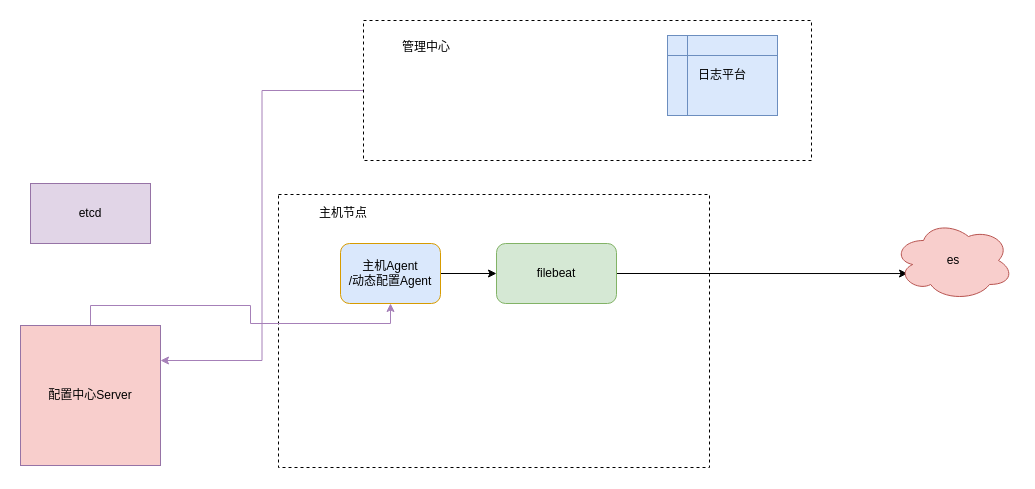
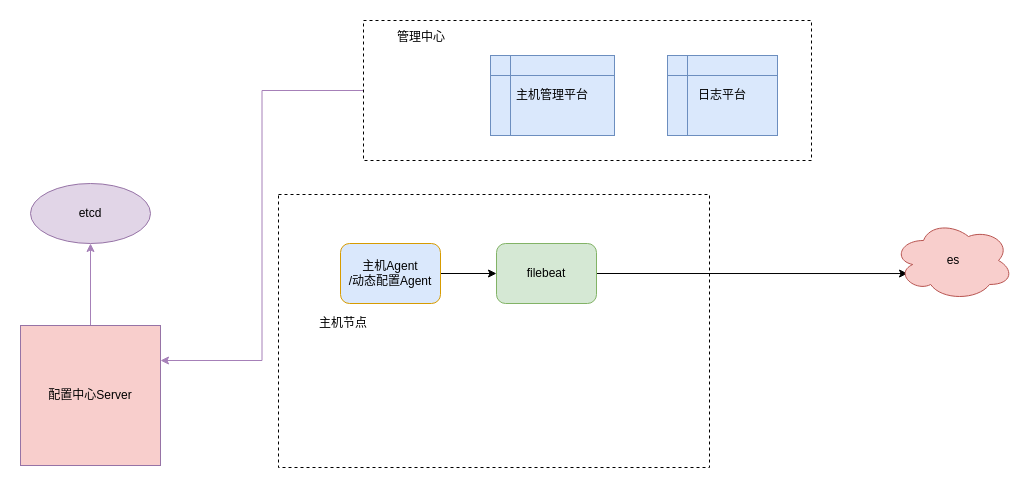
node "管理中心": moved (427, 48) -> (422, 38)
node "日志平台": moved (723, 76) -> (723, 96)
node "主机管理平台": added
node "etcd": shape rectangle -> ellipse
node "主机节点": moved (344, 214) -> (344, 324)
node "filebeat": size 120x60 -> 100x60
edge "配置中心Server" -> "主机Agent /动态配置Agent": now "配置中心Server" -> "etcd"
